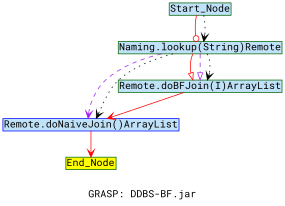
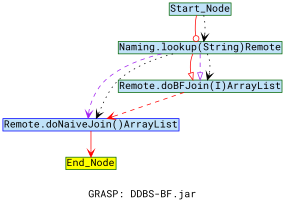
edge "Remote.doBFJoin(I)ArrayList" -> "Remote.doNaiveJoin()ArrayList": style solid -> dashed
